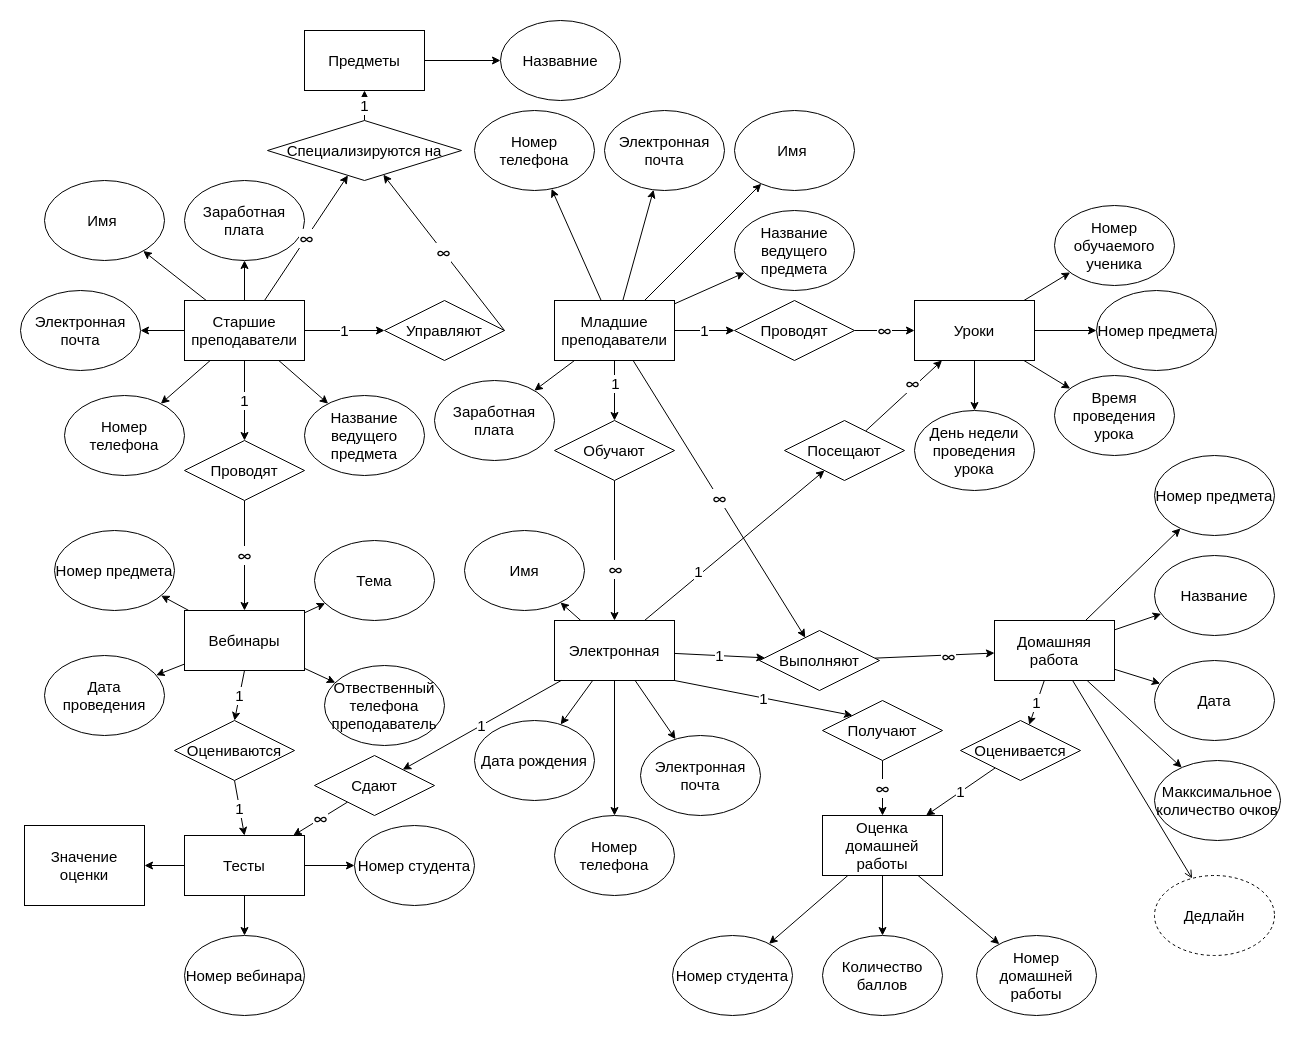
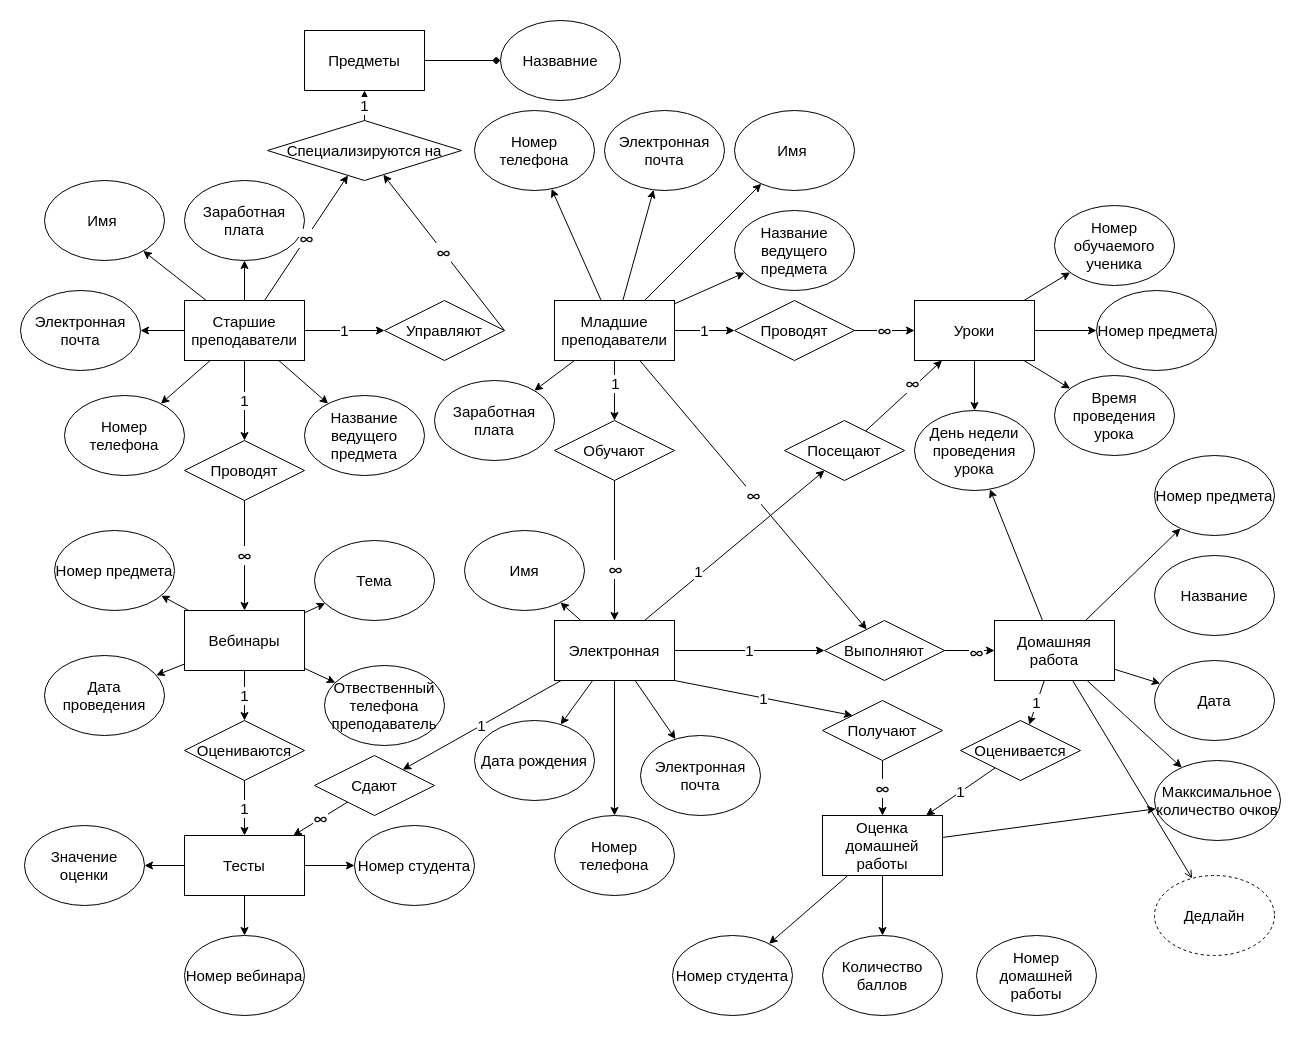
edge "Предметы" -> "Назвавние": arrowhead classic -> diamond
edge "Домашняя работа" -> "Название": now "Домашняя работа" -> "День недели проведения урока"
node "Выполняют": moved (820, 661) -> (885, 651)
node "Оцениваются": moved (235, 751) -> (245, 751)
node "Значение оценки": shape rectangle -> ellipse
edge "Оценка домашней работы" -> "Номер домашней работы": now "Оценка домашней работы" -> "Макксимальное количество очков"
